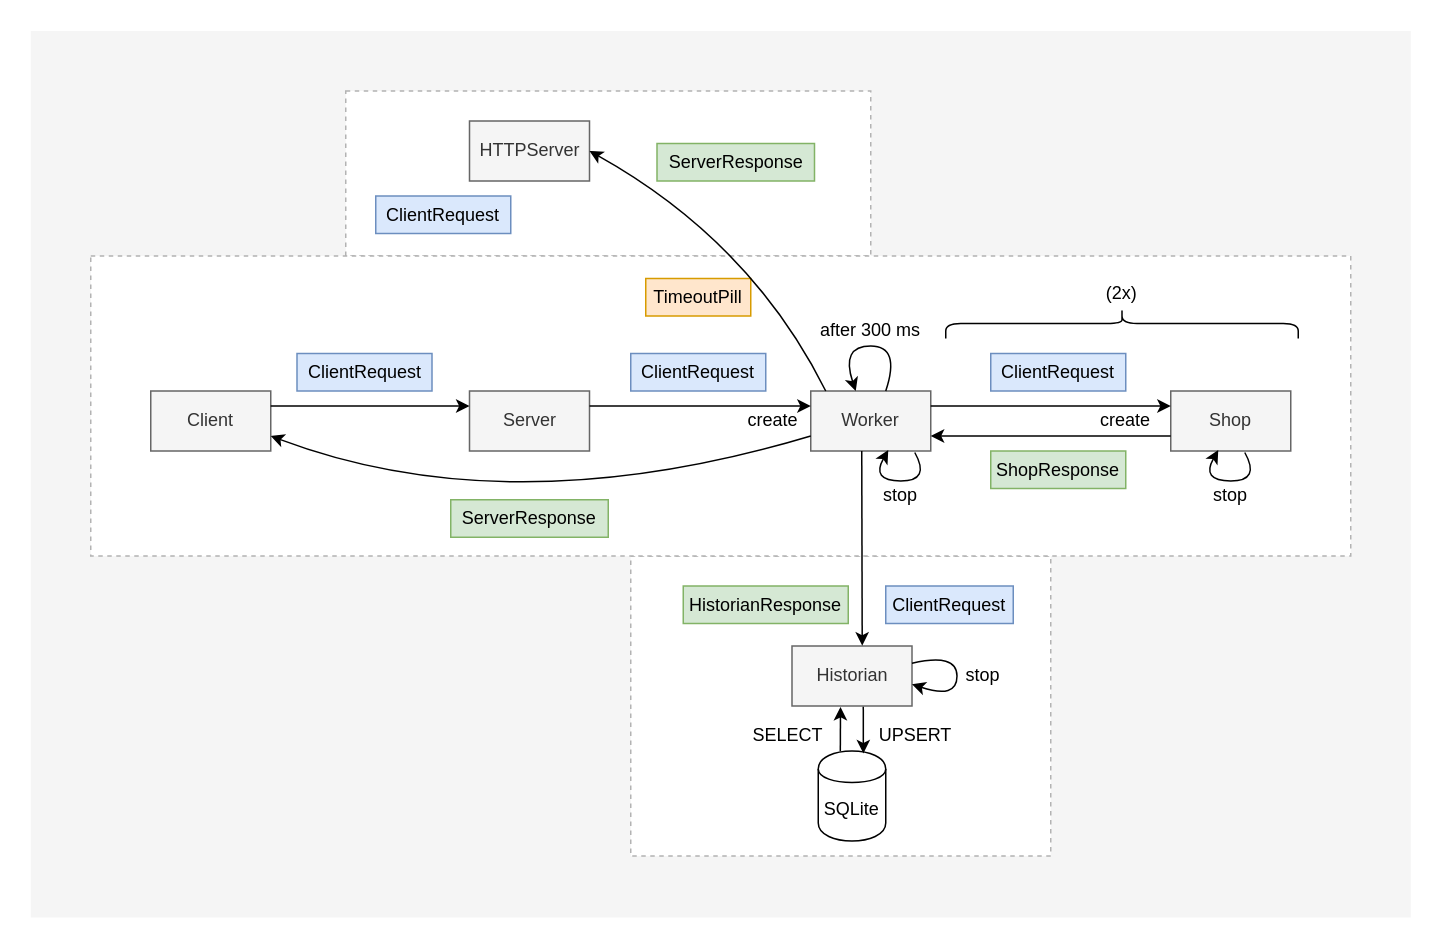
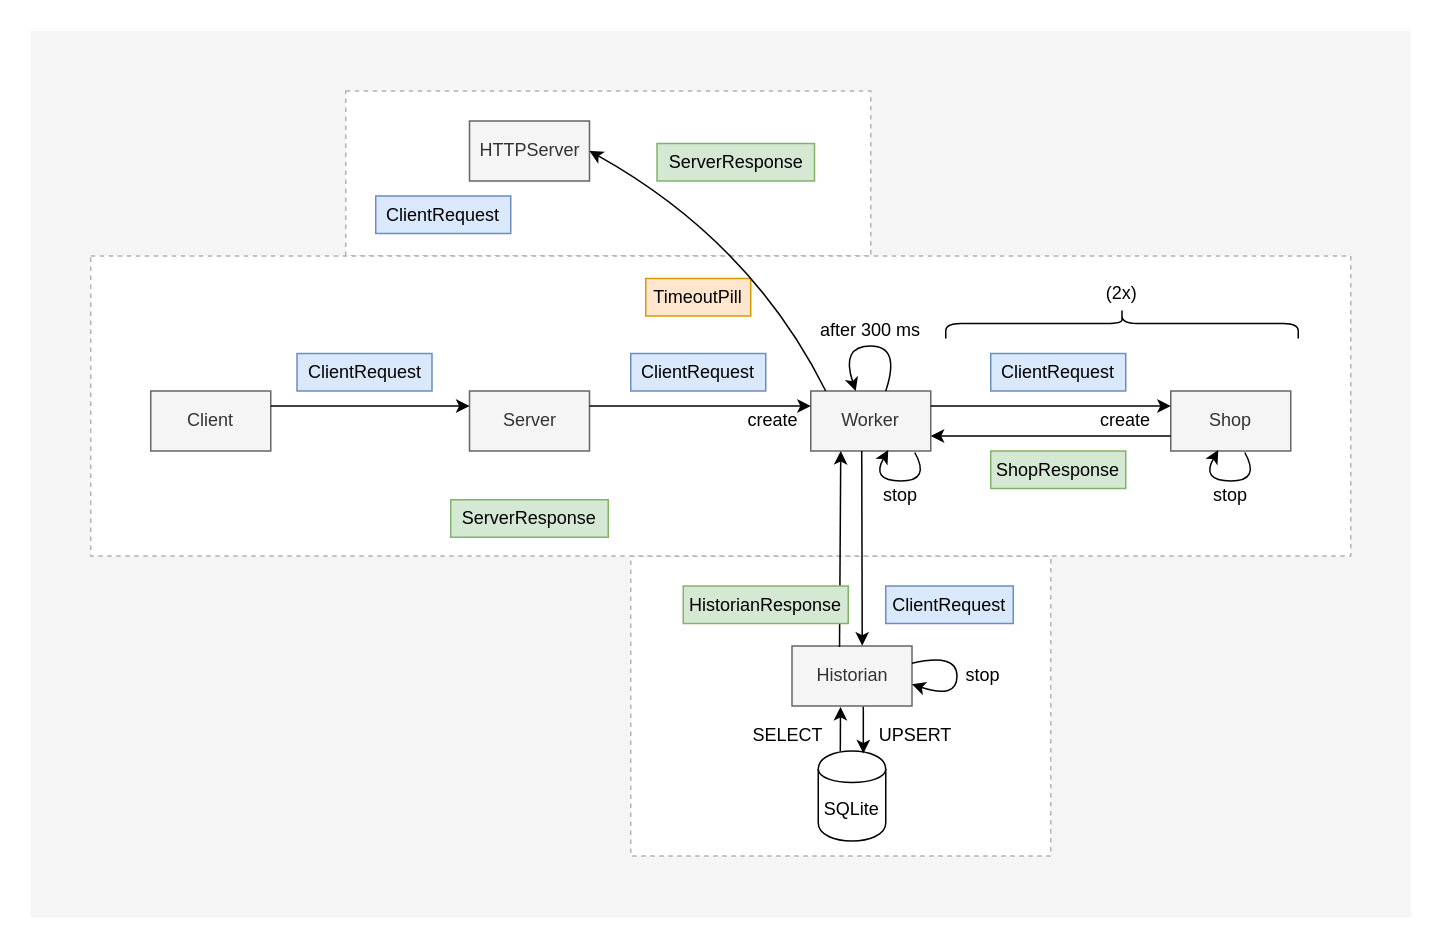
edge "Worker" -> "Client": removed
edge "Historian" -> "Worker": added
